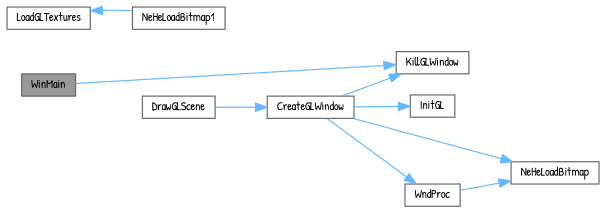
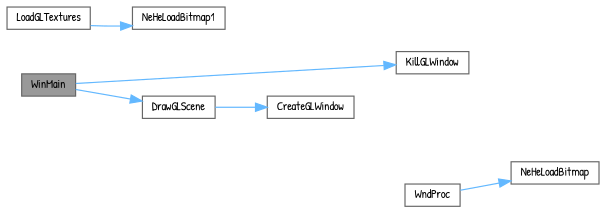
edge "NeHeLoadBitmap1" -> "LoadGLTextures": reversed
edge "CreateGLWindow" -> "KillGLWindow": removed
edge "WinMain" -> "DrawGLScene": added
node "InitGL": removed
edge "CreateGLWindow" -> "NeHeLoadBitmap": removed
edge "CreateGLWindow" -> "WndProc": removed
